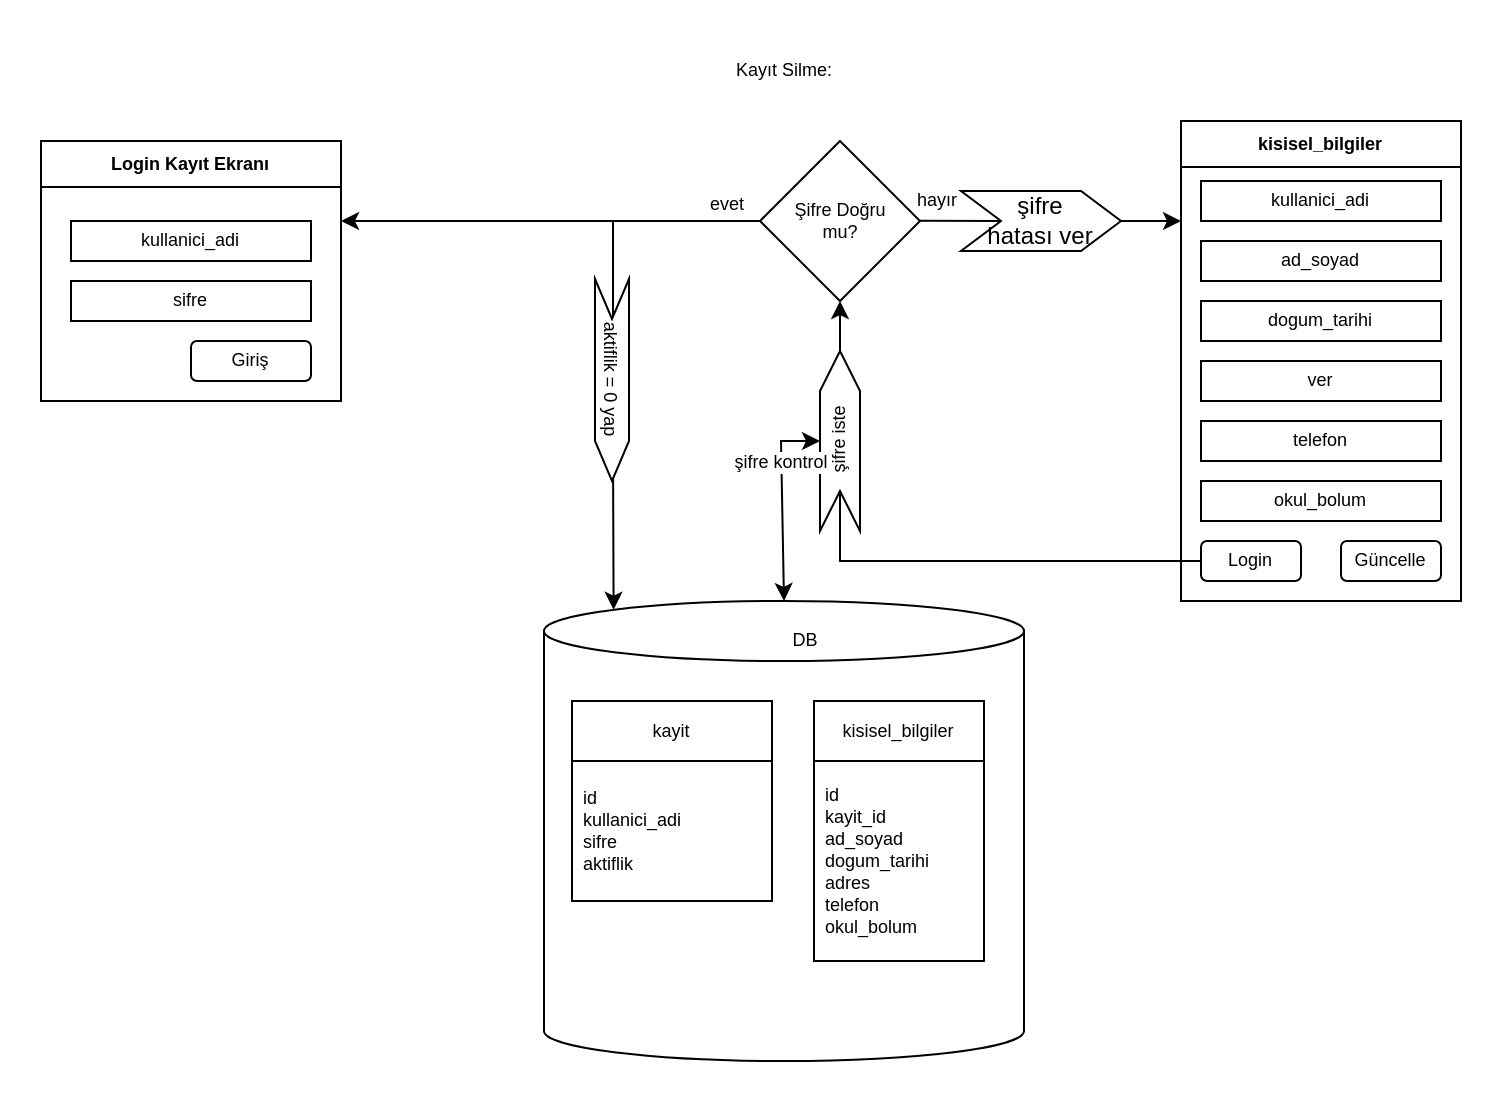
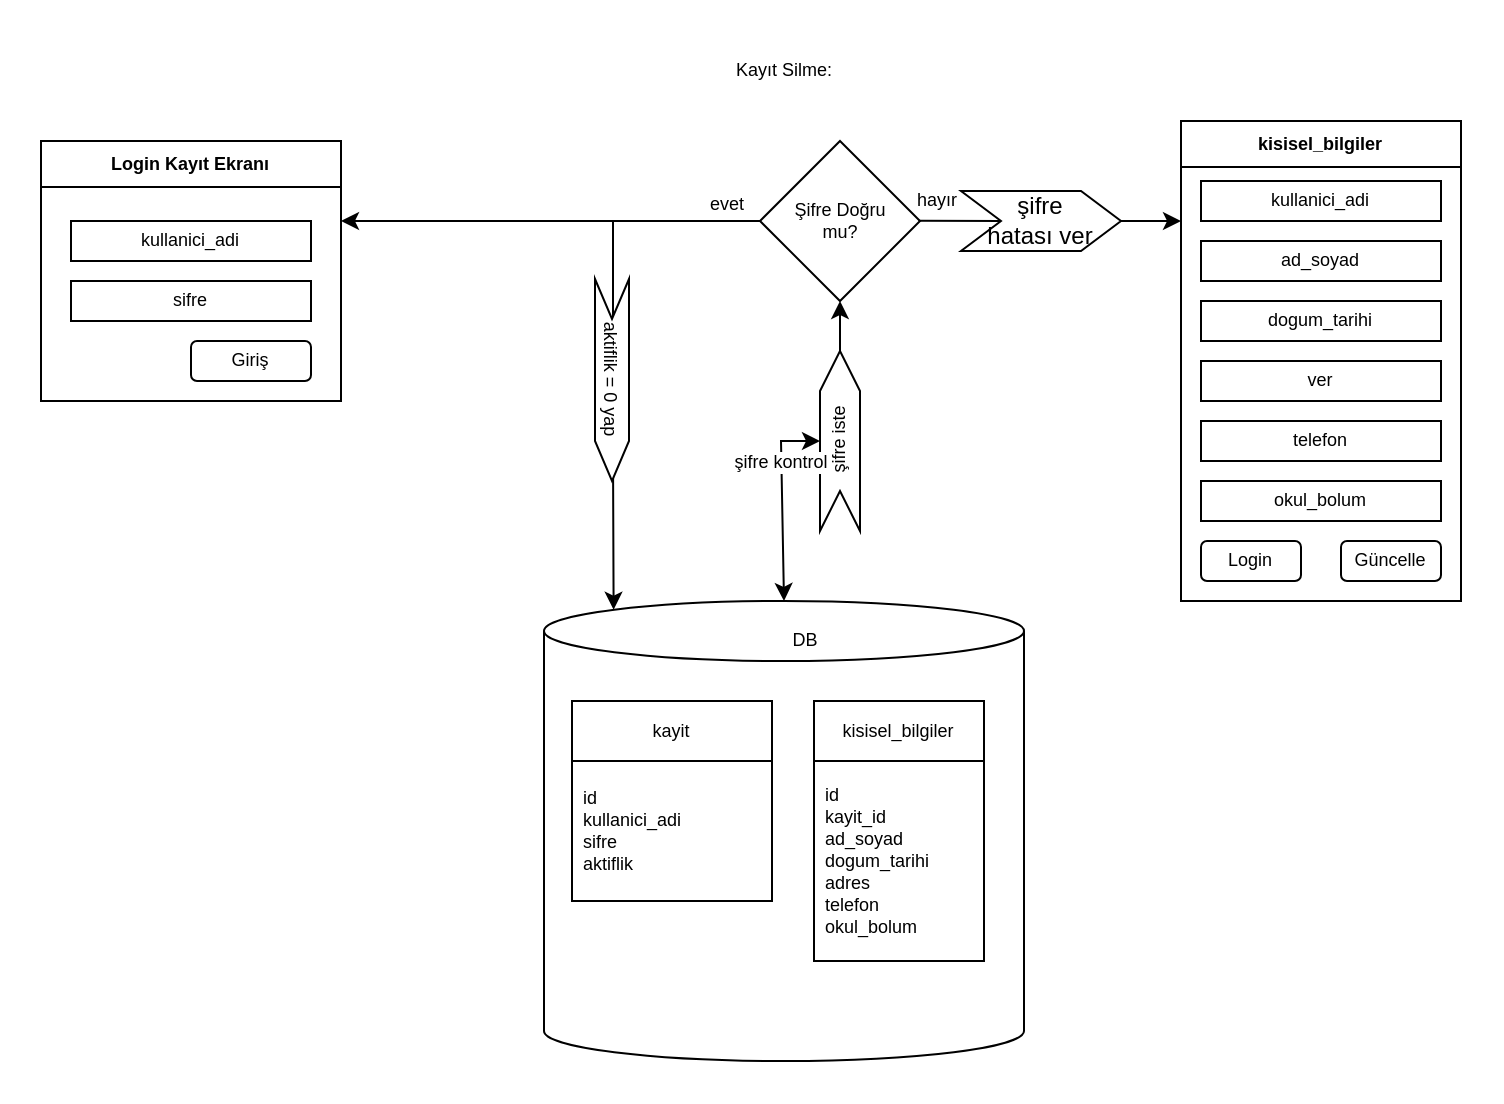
edge "şifre iste" -- "Login": removed
